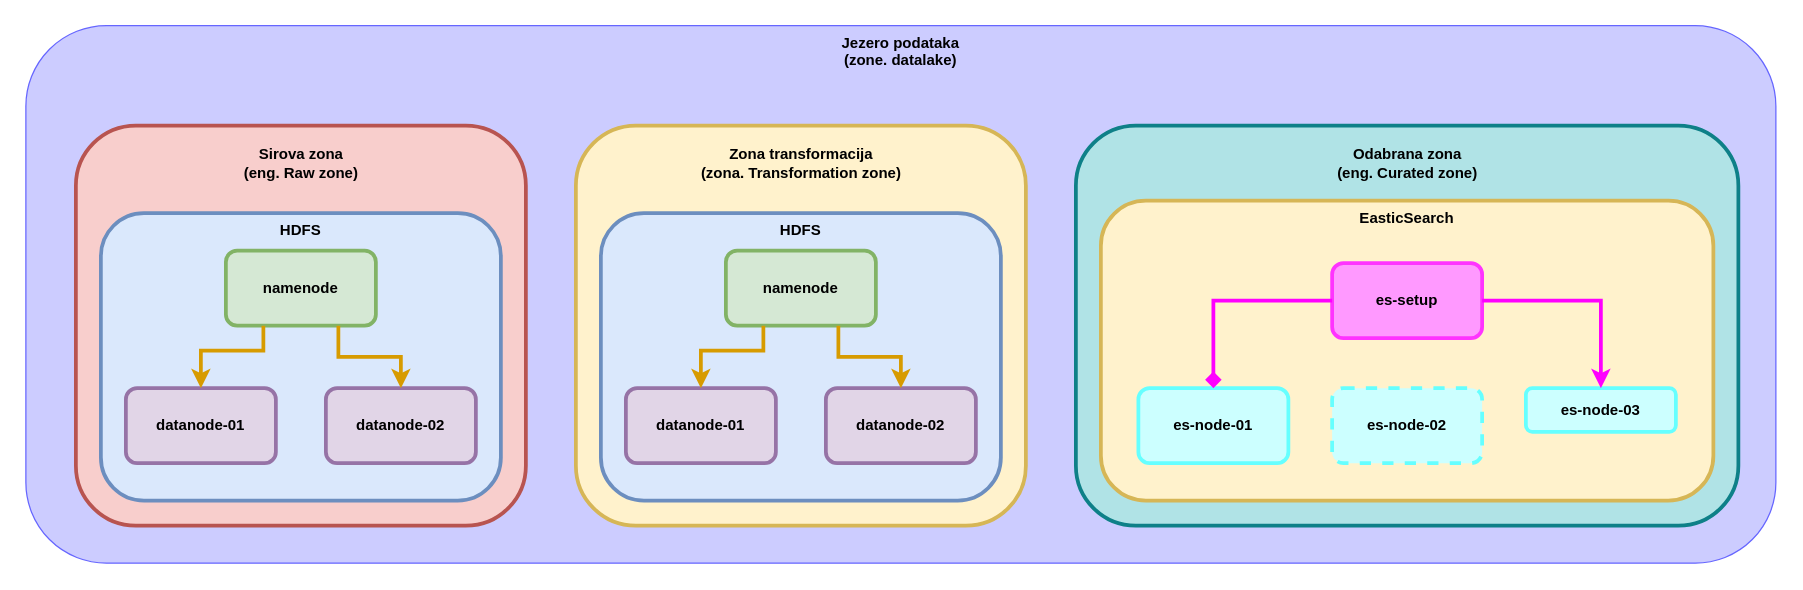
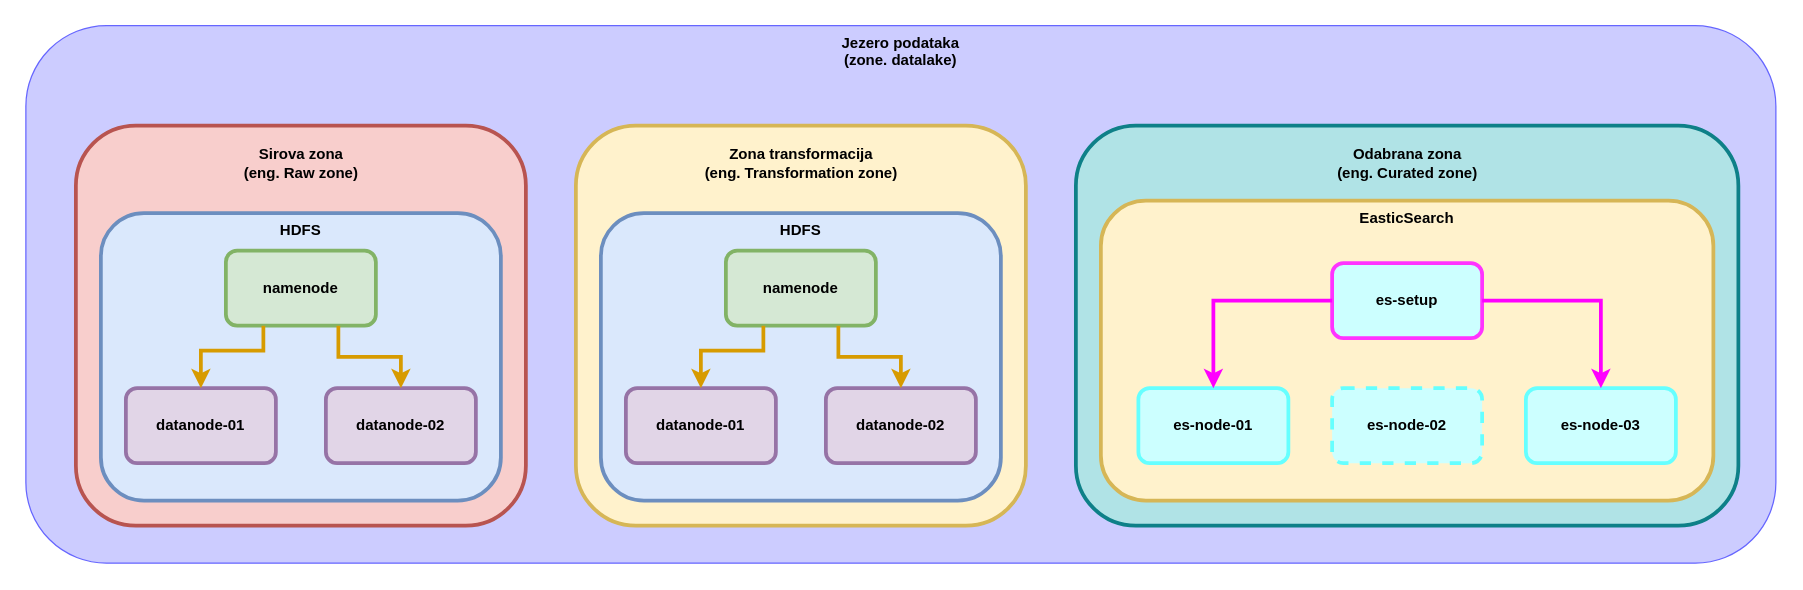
node "Zona transformacija (zona. Transformation zone)": label "Zona transformacija (zona. Transformation zone)" -> "Zona transformacija (eng. Transformation zone)"
node "es-setup": fillcolor #ff99ff -> #ccffff
edge "es-setup" -> "es-node-01": arrowhead diamond -> classic
node "es-node-03": size 150x44 -> 150x75
